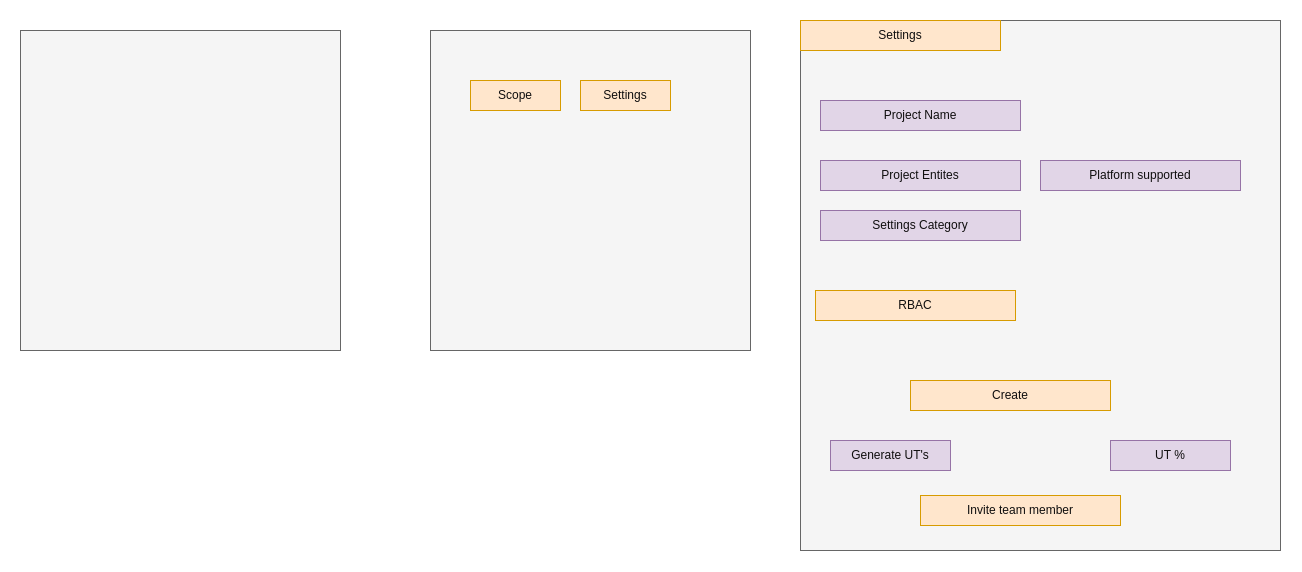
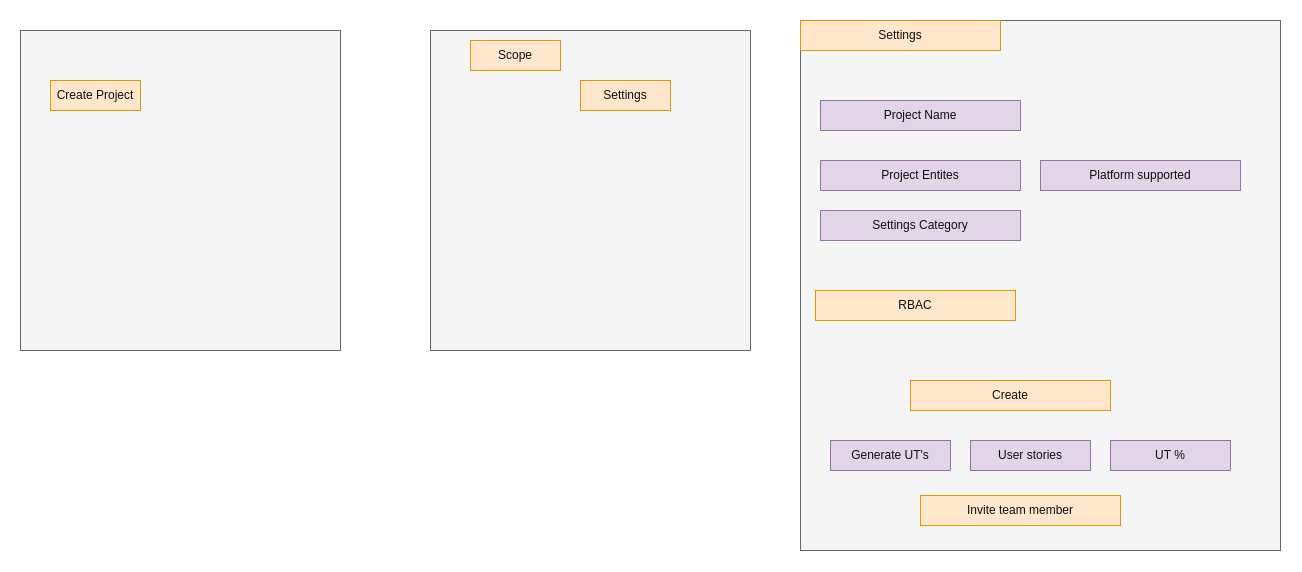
node "Create Project": added
node "Scope": moved (516, 96) -> (516, 56)
node "User stories": added
